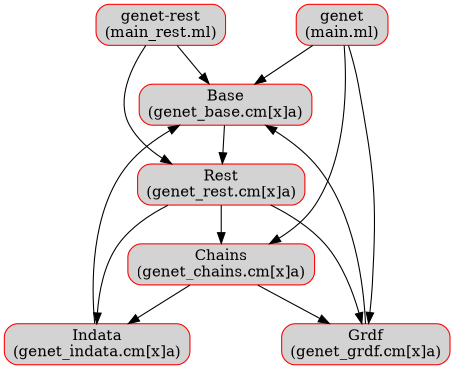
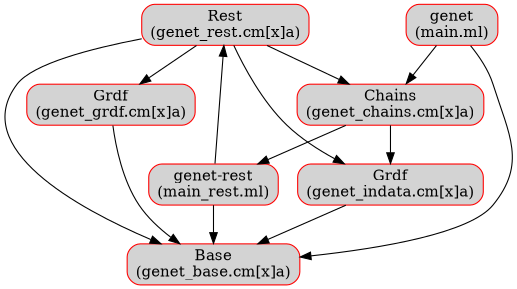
edge "Base (genet_base.cm[x]a)" -> "Rest (genet_rest.cm[x]a)": reversed
edge "genet (main.ml)" -> "Grdf (genet_grdf.cm[x]a)": removed
edge "Chains (genet_chains.cm[x]a)" -> "Grdf (genet_grdf.cm[x]a)": now "Chains (genet_chains.cm[x]a)" -> "genet-rest (main_rest.ml)"
node "Indata (genet_indata.cm[x]a)": label "Indata (genet_indata.cm[x]a)" -> "Grdf (genet_indata.cm[x]a)"
